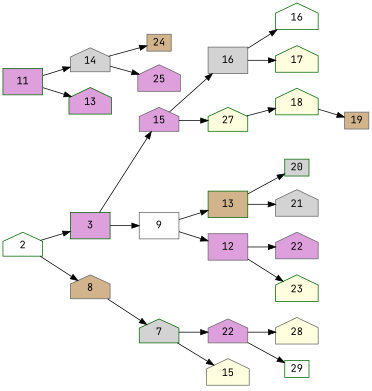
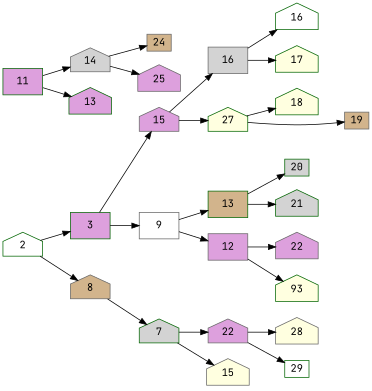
edge "18" -> "19": now "27" -> "19"
node "21": color gray40 -> darkgreen
node "23": label "23" -> "93"
